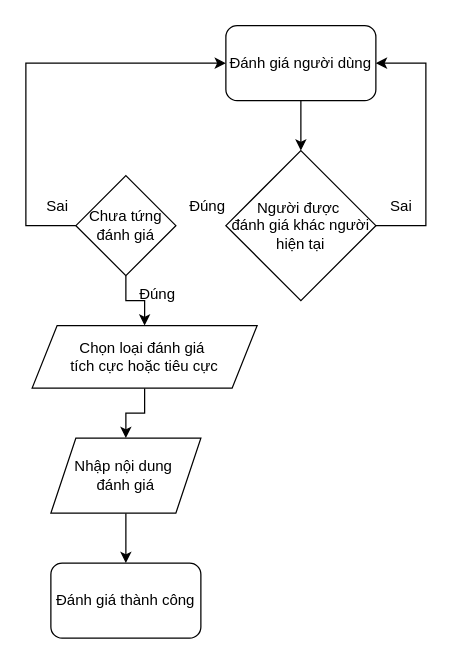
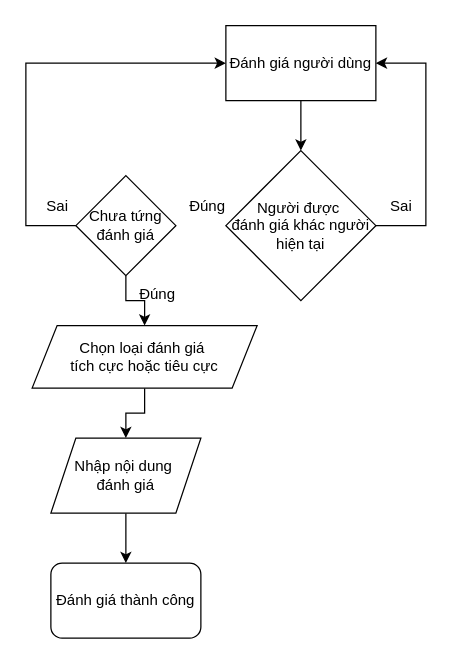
node "Đánh giá người dùng": shape rounded rectangle -> rectangle
